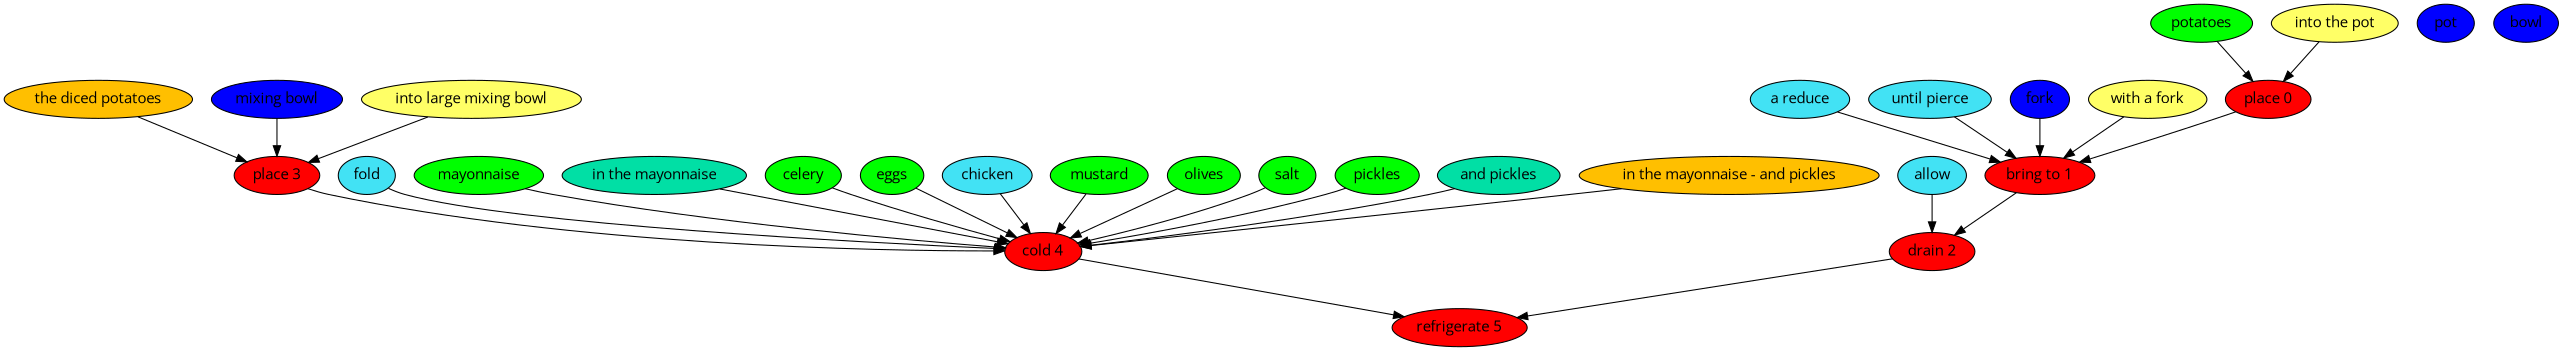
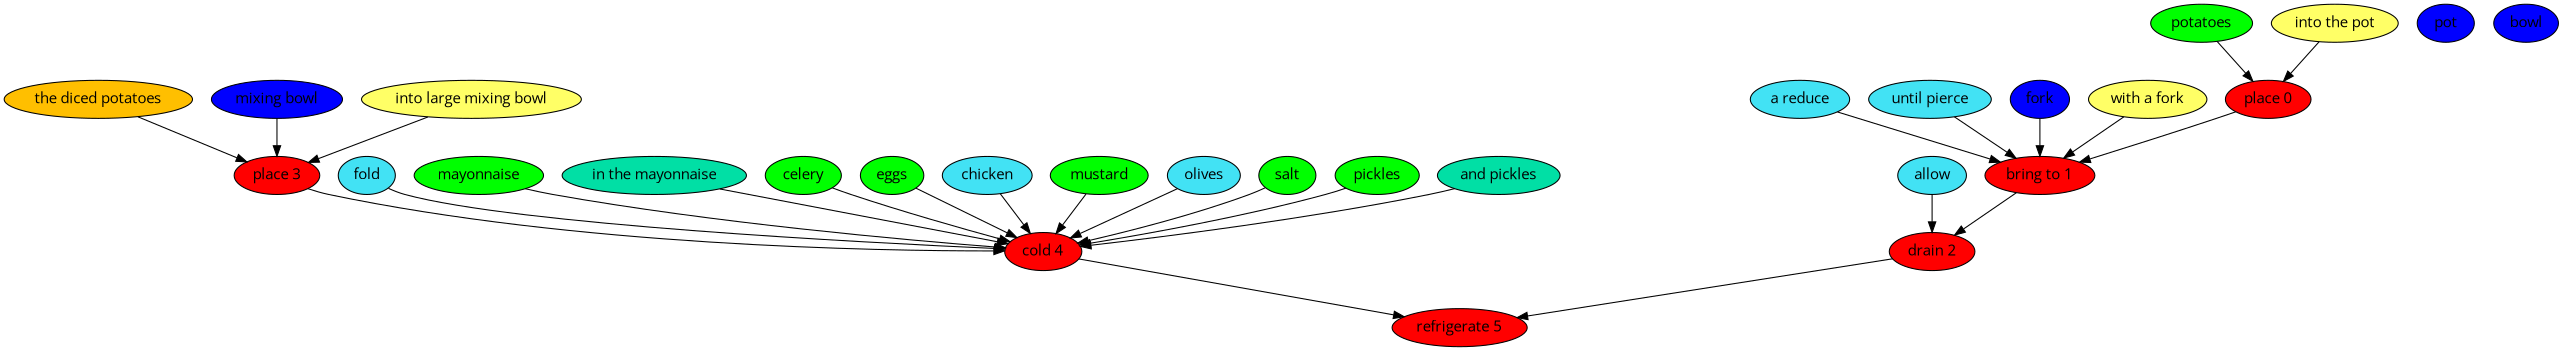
node "olives": fillcolor green -> #42e2f4
node "in the mayonnaise - and pickles": removed
